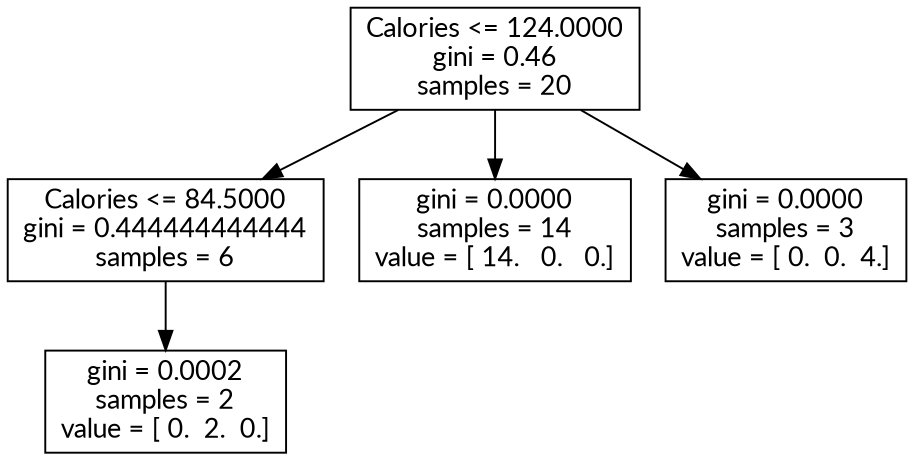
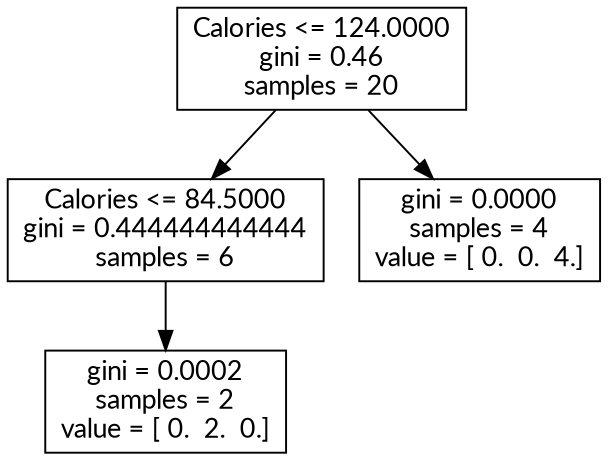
node "gini = 0.0000 samples = 14 value = [ 14.   0.   0.]": removed
node "gini = 0.0000 samples = 3 value = [ 0.  0.  4.]": label "gini = 0.0000 samples = 3 value = [ 0.  0.  4.]" -> "gini = 0.0000 samples = 4 value = [ 0.  0.  4.]"
